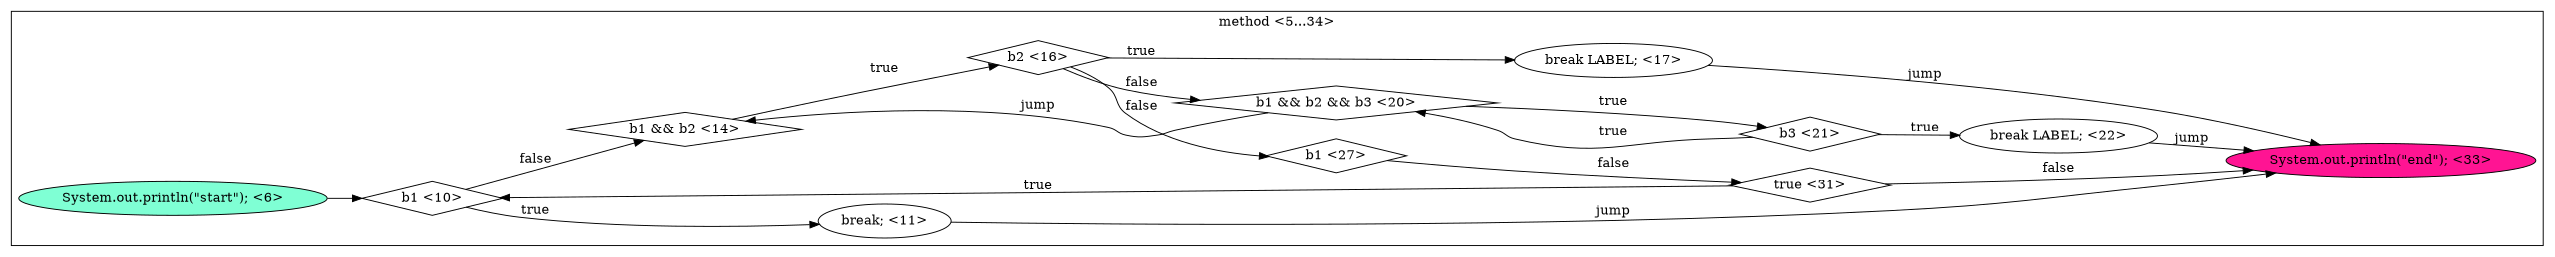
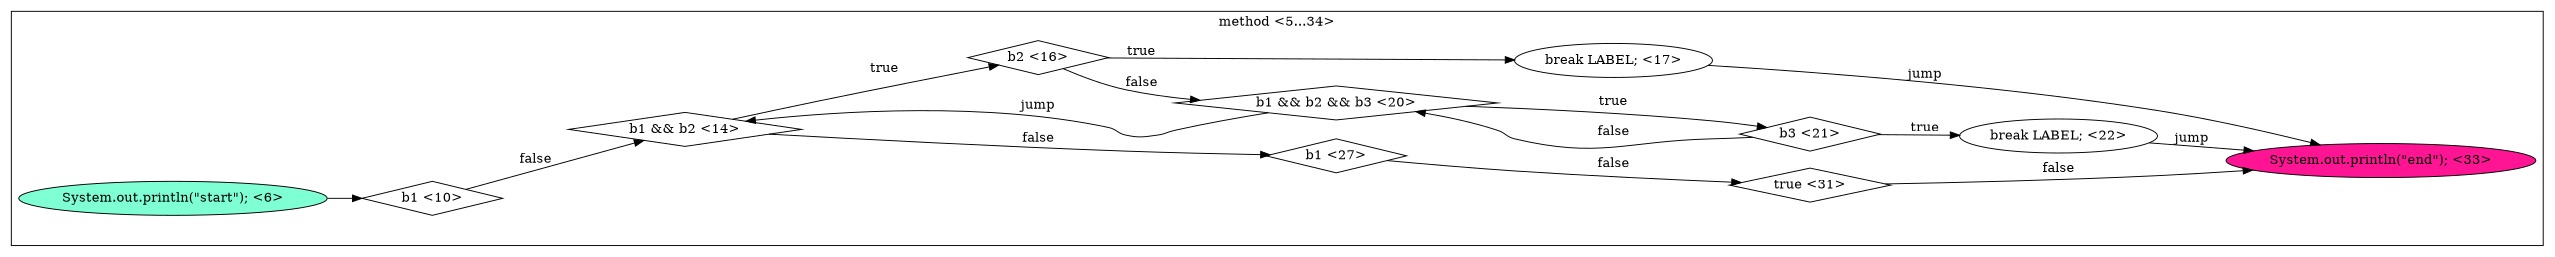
edge "b2 <16>" -> "b1 <27>": now "b1 && b2 <14>" -> "b1 <27>"
edge "b3 <21>" -> "b1 && b2 && b3 <20>": label "true" -> "false"
edge "true <31>" -> "b1 <10>": removed, label "true"
node "break; <11>": removed
